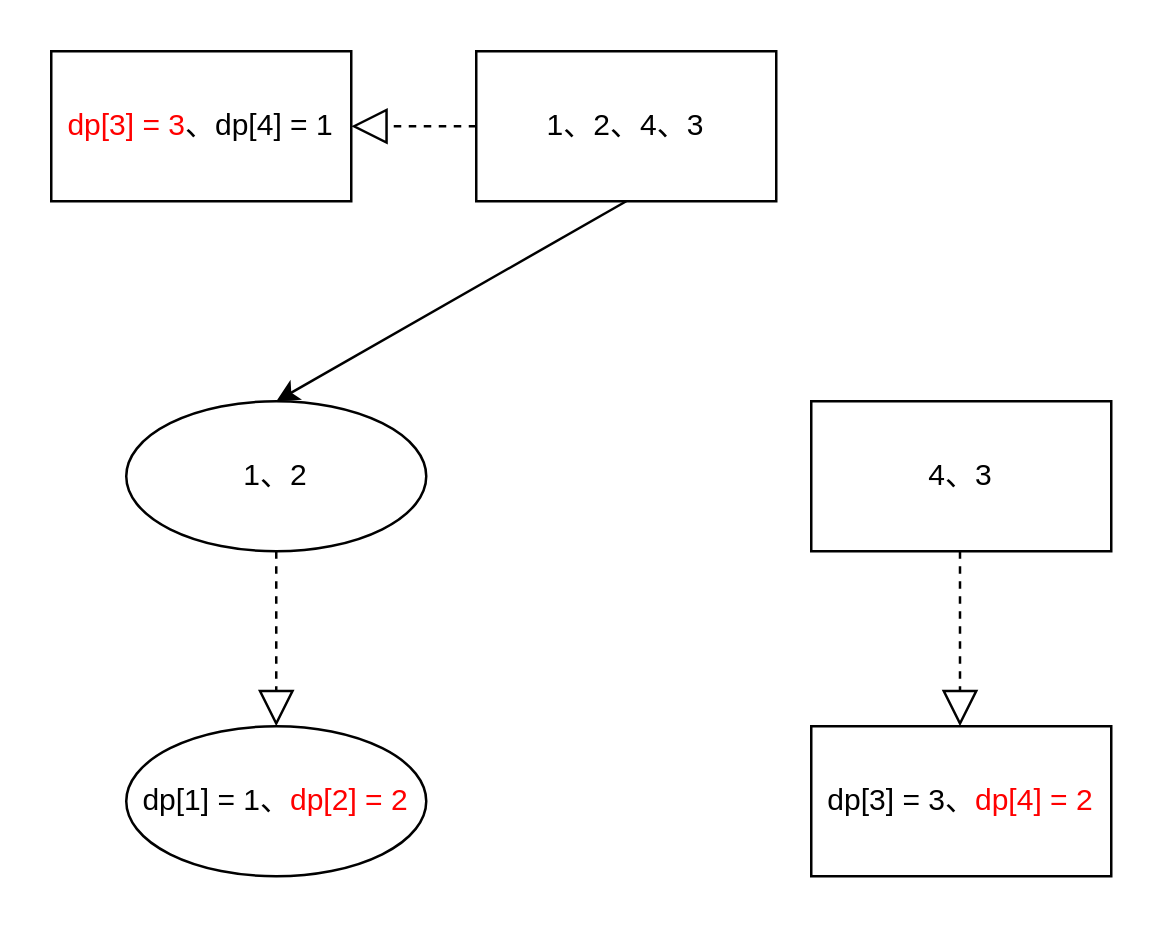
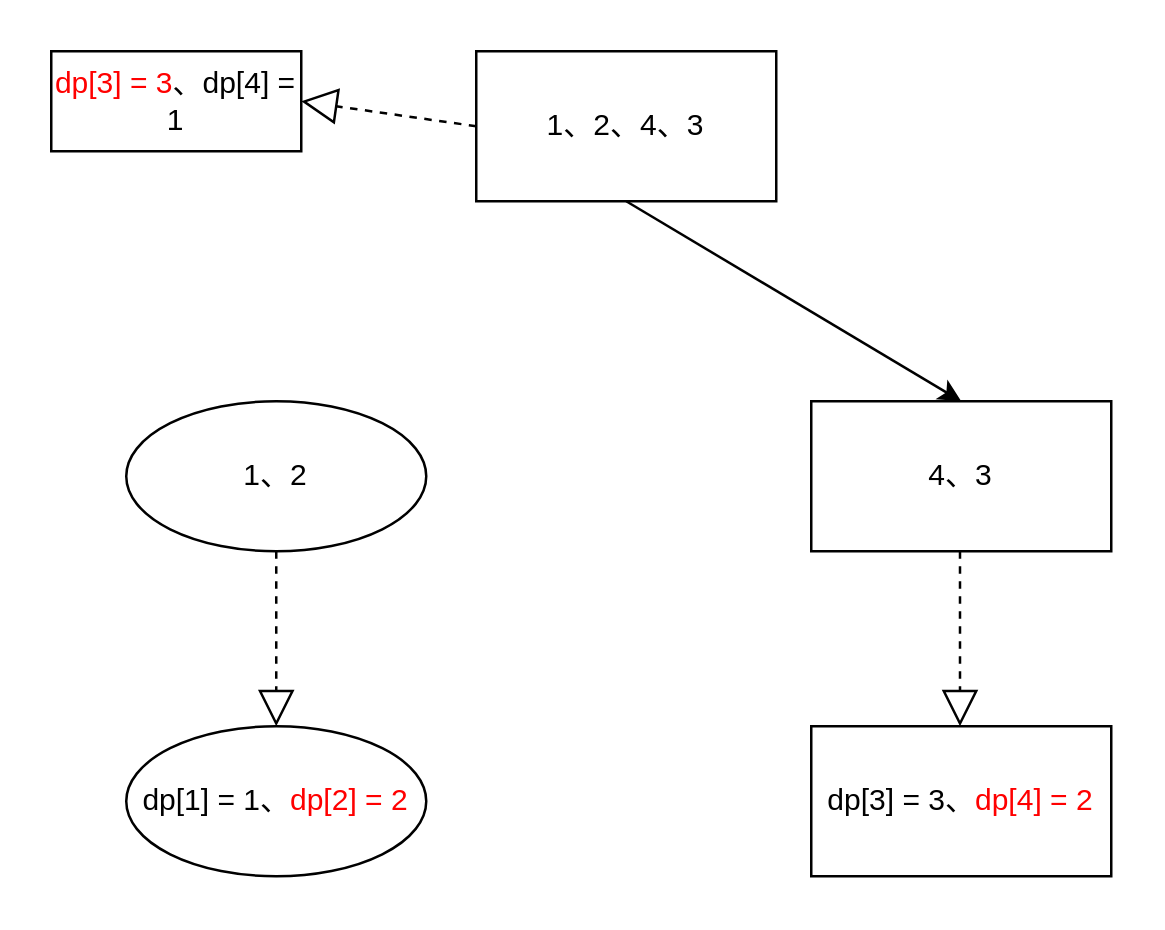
node "dp[3] = 3、dp[4] = 1": size 300x150 -> 250x100
edge "1、2、4、3" -> "1、2": removed
edge "1、2、4、3" -> "4、3": added
